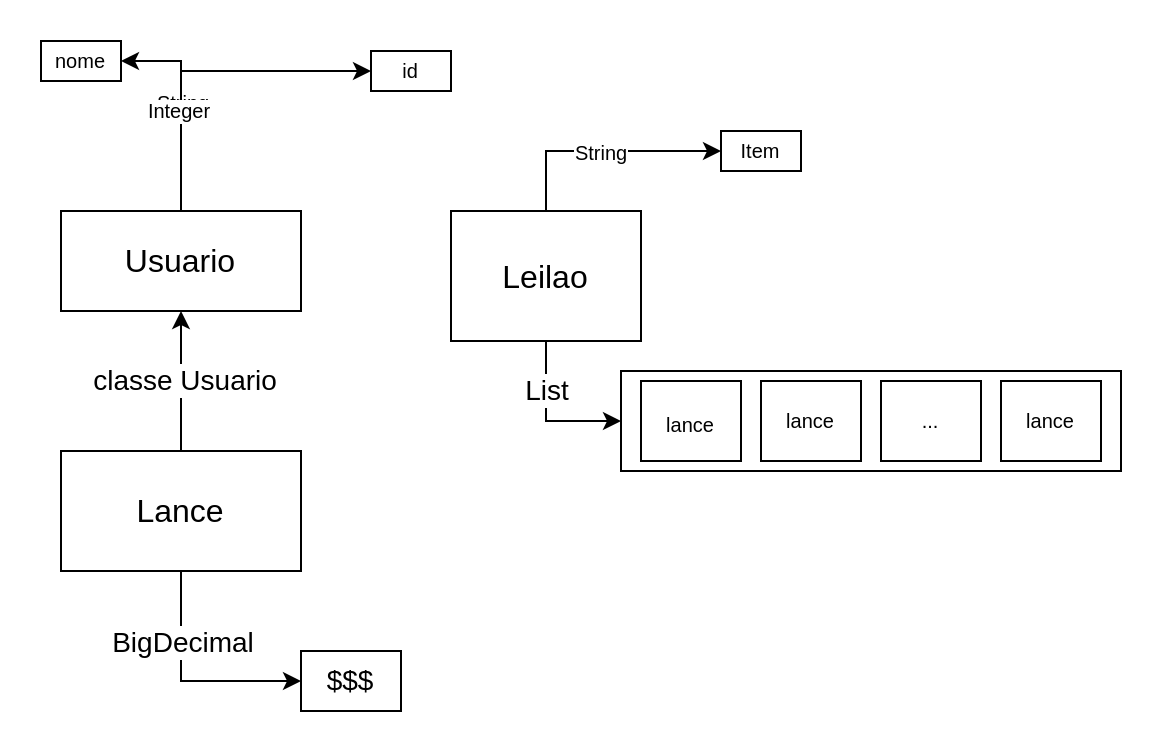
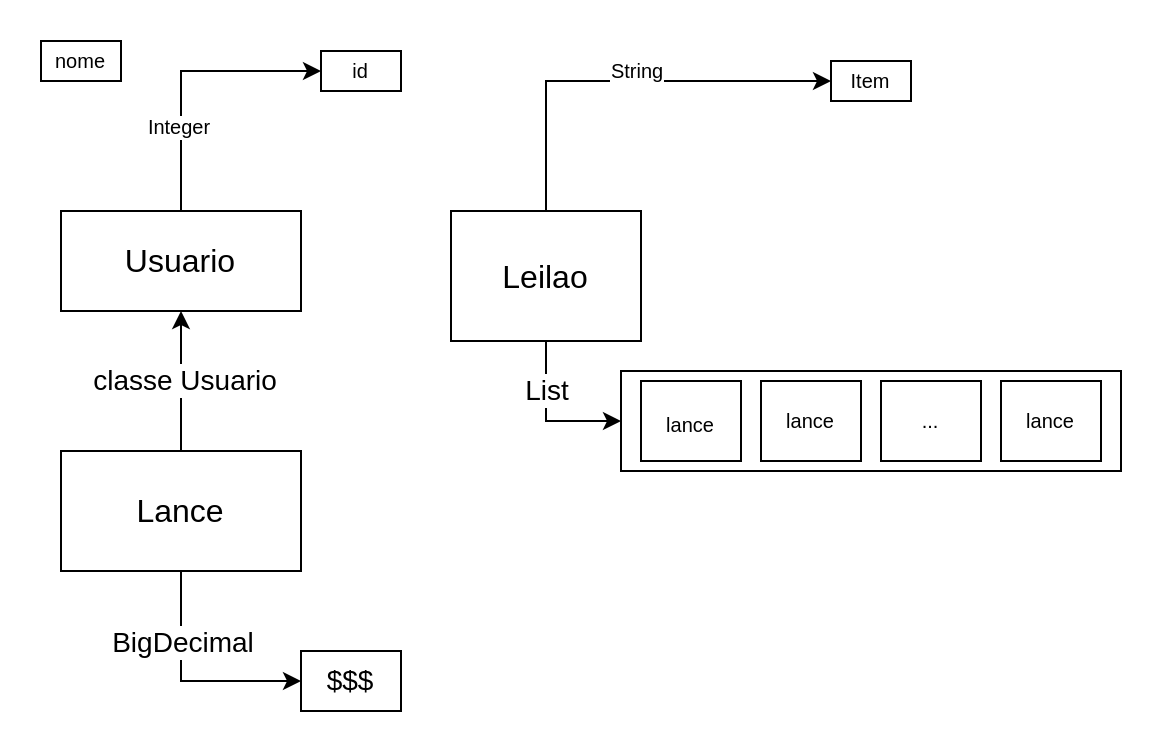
edge "Usuario" -> "nome": removed, label "String"
node "id": moved (411, 71) -> (361, 71)
node "Item": moved (761, 151) -> (871, 81)
